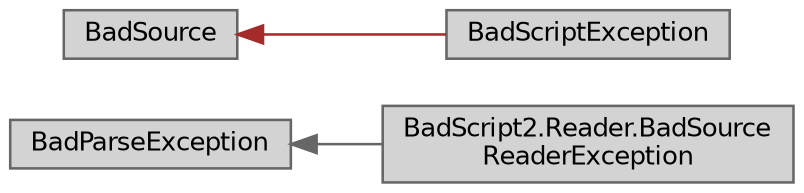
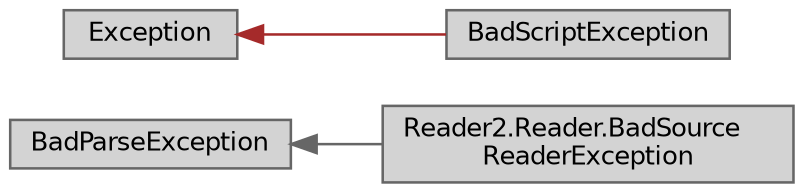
node "BadSource": label "BadSource" -> "Exception"
node "BadScript2.Reader.BadSource ReaderException": label "BadScript2.Reader.BadSource ReaderException" -> "Reader2.Reader.BadSource ReaderException"
